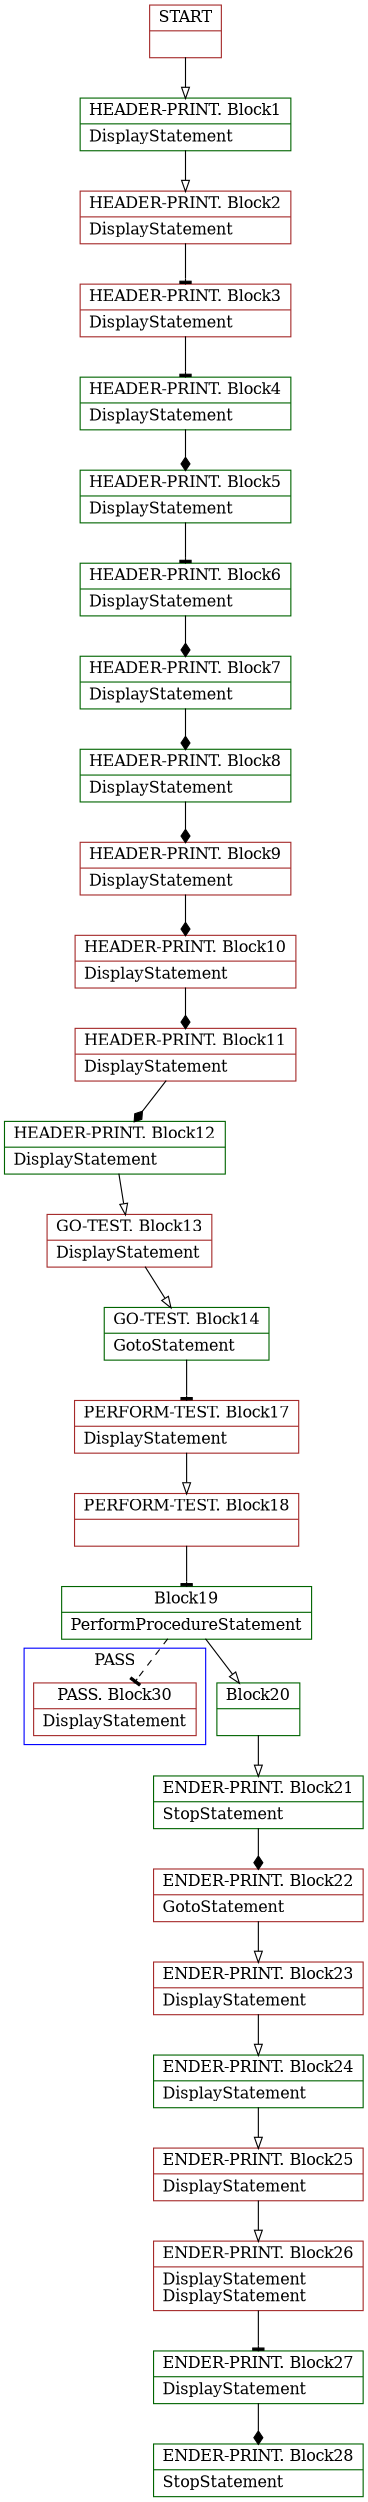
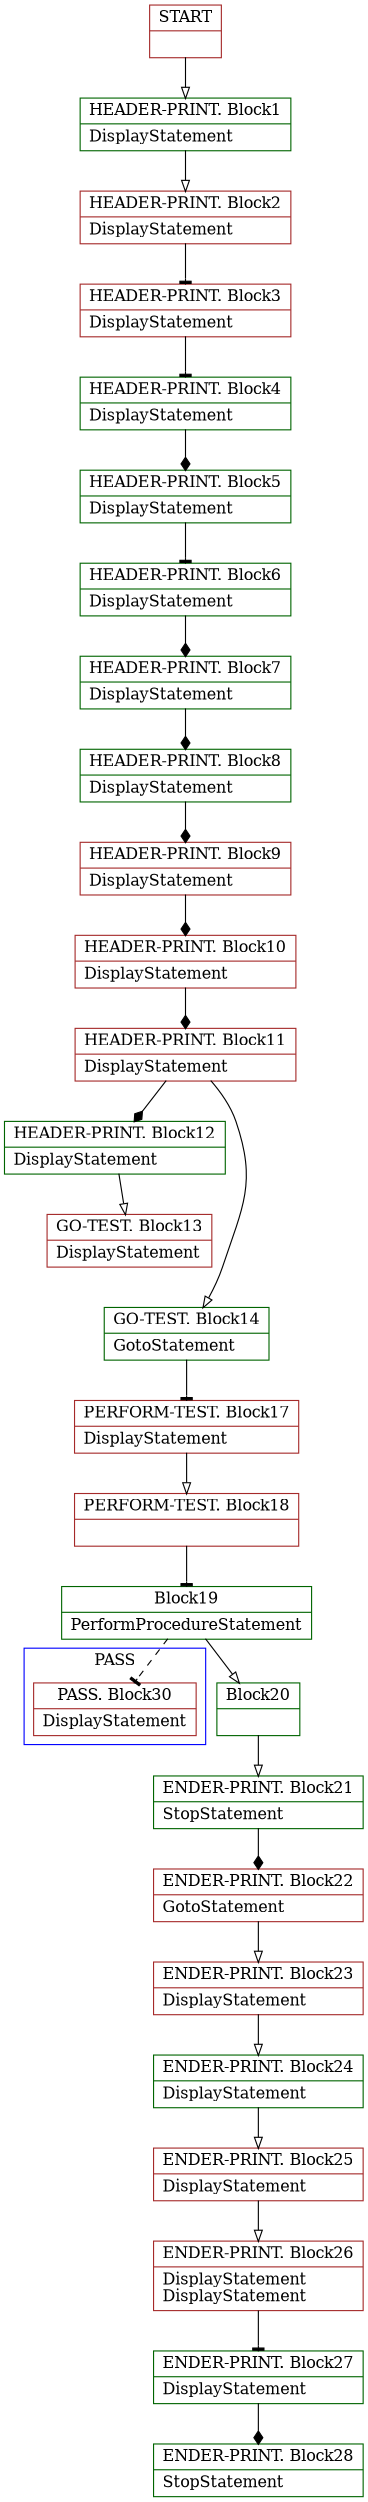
edge "GO-TEST. Block13" -> "GO-TEST. Block14": now "HEADER-PRINT. Block11" -> "GO-TEST. Block14"
